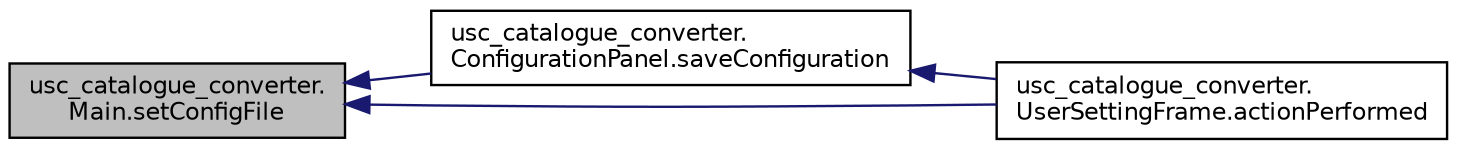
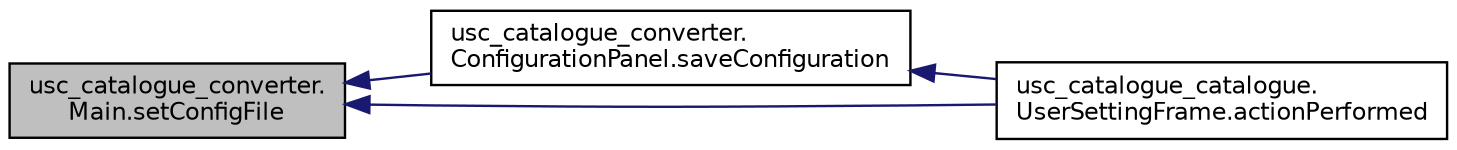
node "usc_catalogue_converter. UserSettingFrame.actionPerformed": label "usc_catalogue_converter. UserSettingFrame.actionPerformed" -> "usc_catalogue_catalogue. UserSettingFrame.actionPerformed"
